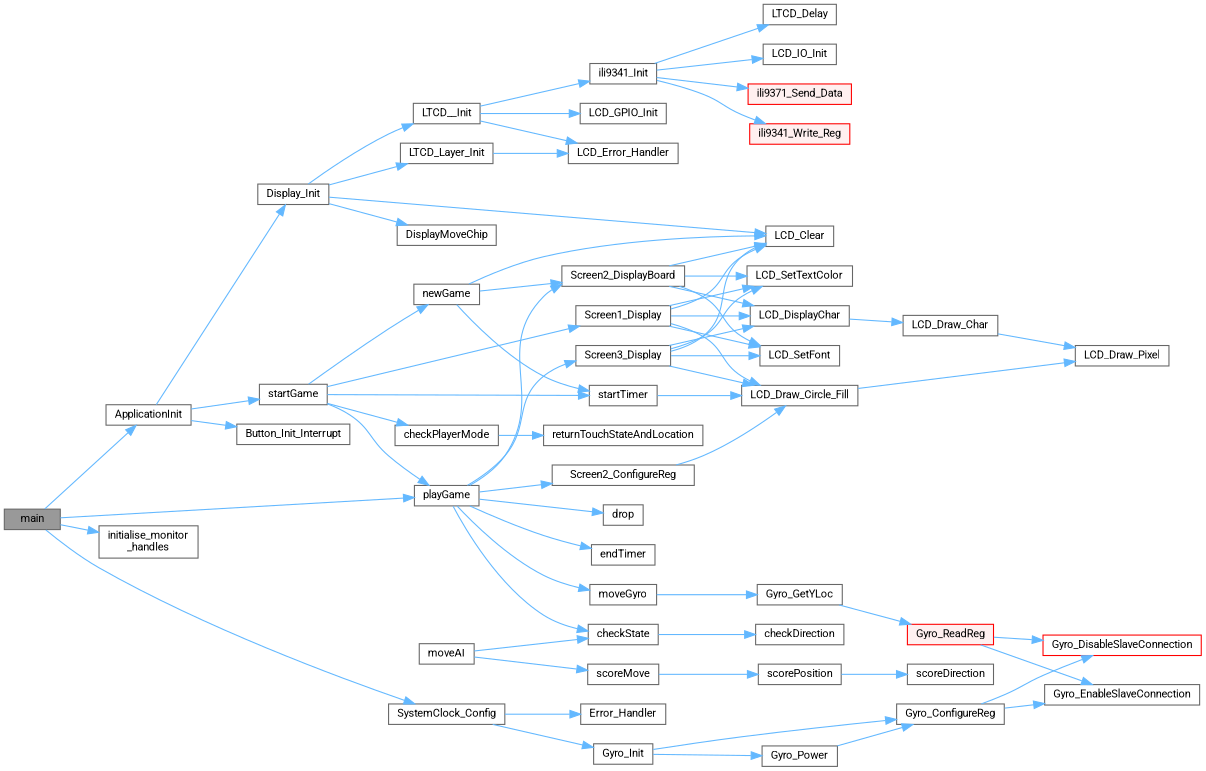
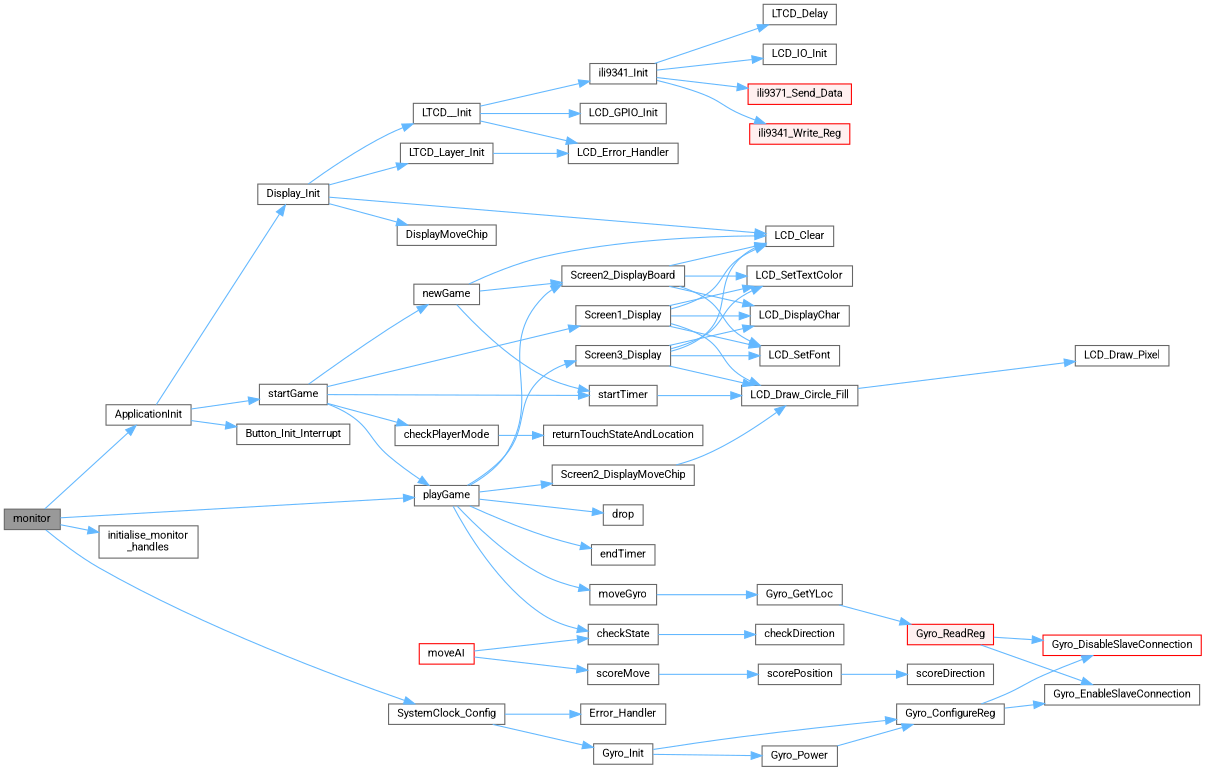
node "LCD_Draw_Char": removed
node "Screen2_ConfigureReg": label "Screen2_ConfigureReg" -> "Screen2_DisplayMoveChip"
node "main": label "main" -> "monitor"
node "moveAI": color grey40 -> red
